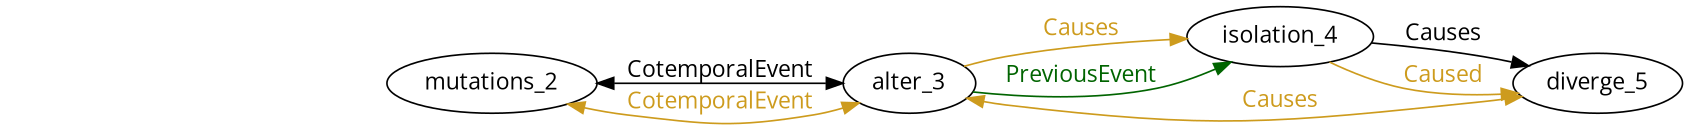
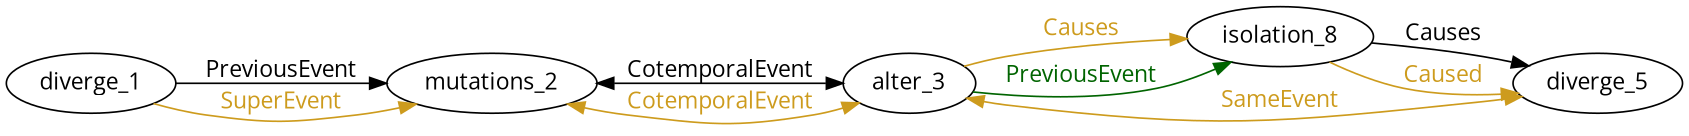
node "isolation_4": label "isolation_4" -> "isolation_8"
node "diverge_1": added
edge "alter_3" -- "diverge_5": label "Causes" -> "SameEvent"
